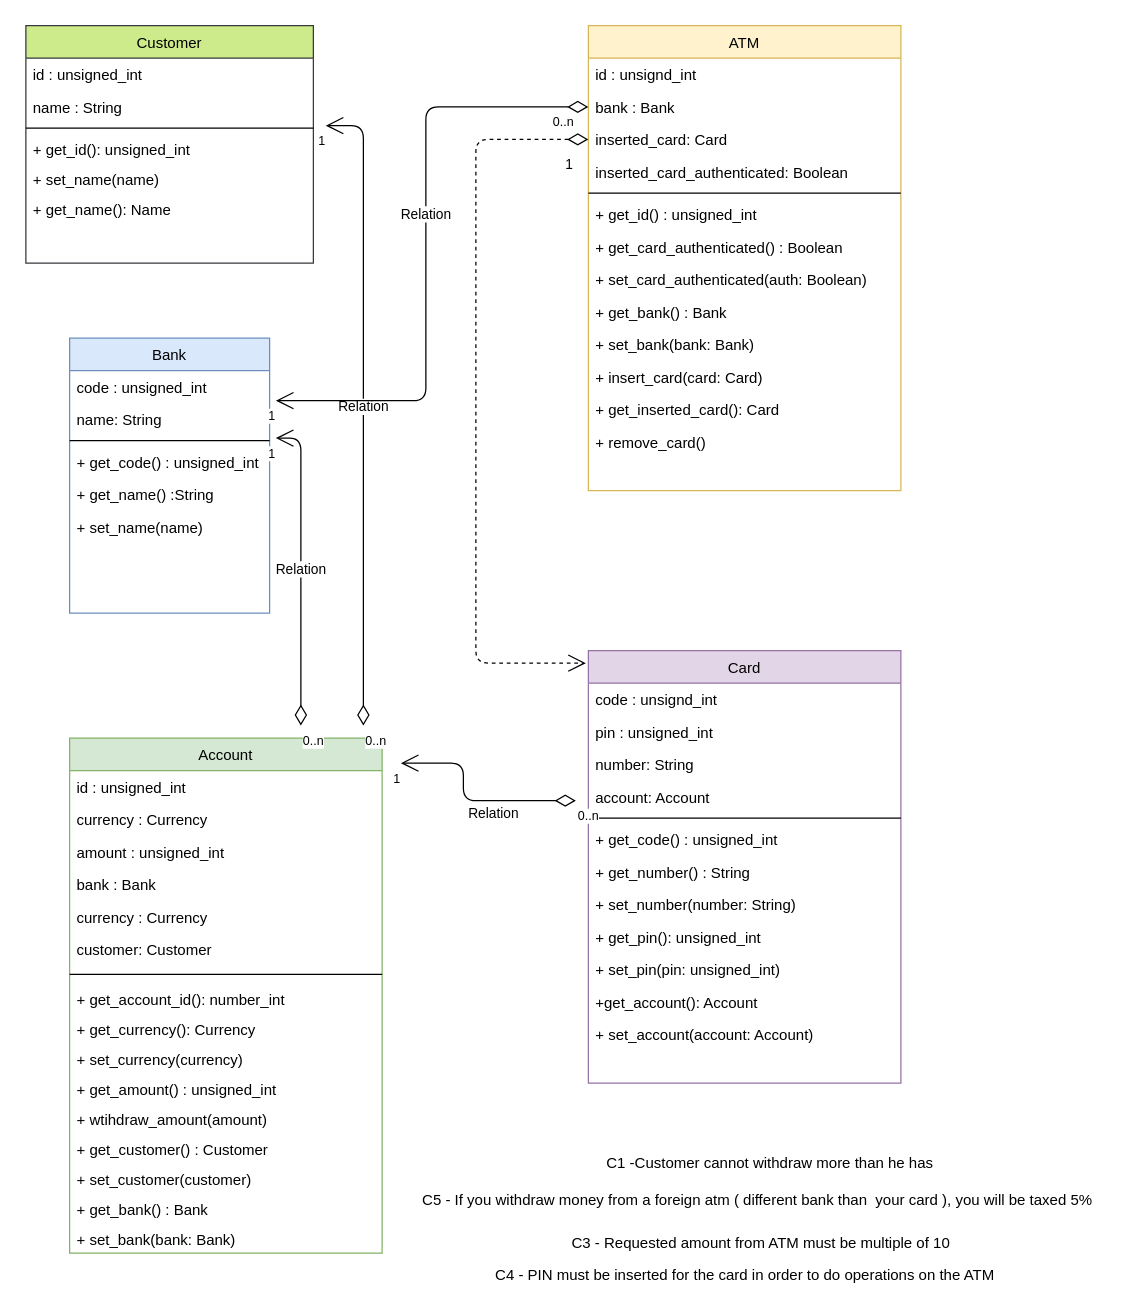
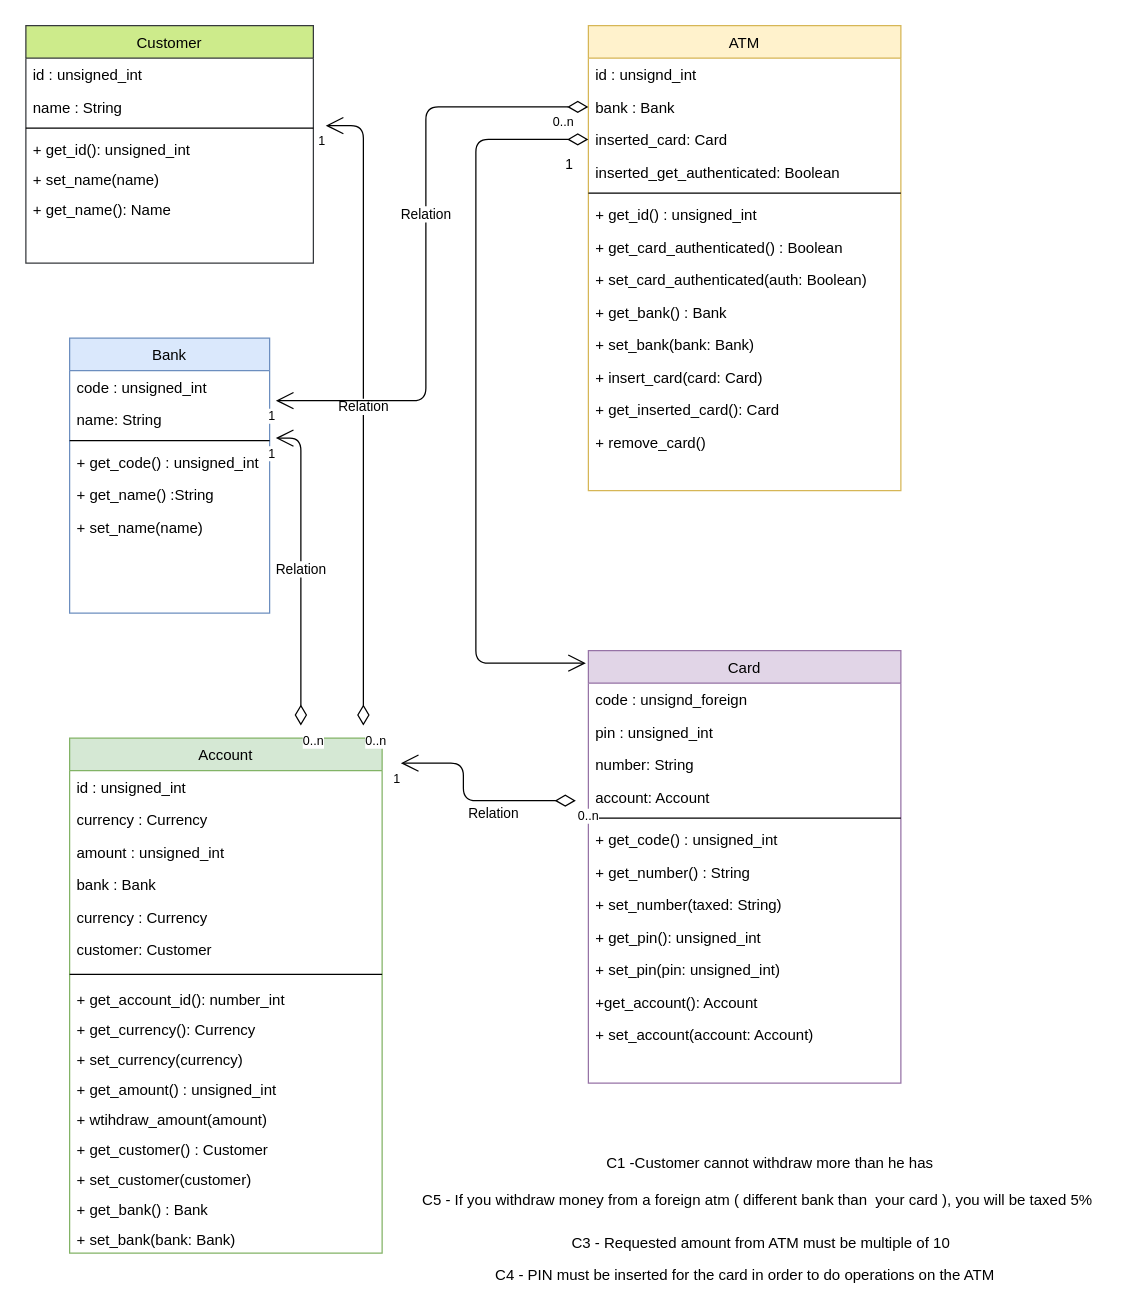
node "inserted_card_authenticated: Boolean": label "inserted_card_authenticated: Boolean" -> "inserted_get_authenticated: Boolean"
edge "inserted_card: Card" -- "Card": style dashed -> solid
node "code : unsignd_int": label "code : unsignd_int" -> "code : unsignd_foreign"
node "+ set_number(number: String)": label "+ set_number(number: String)" -> "+ set_number(taxed: String)"
